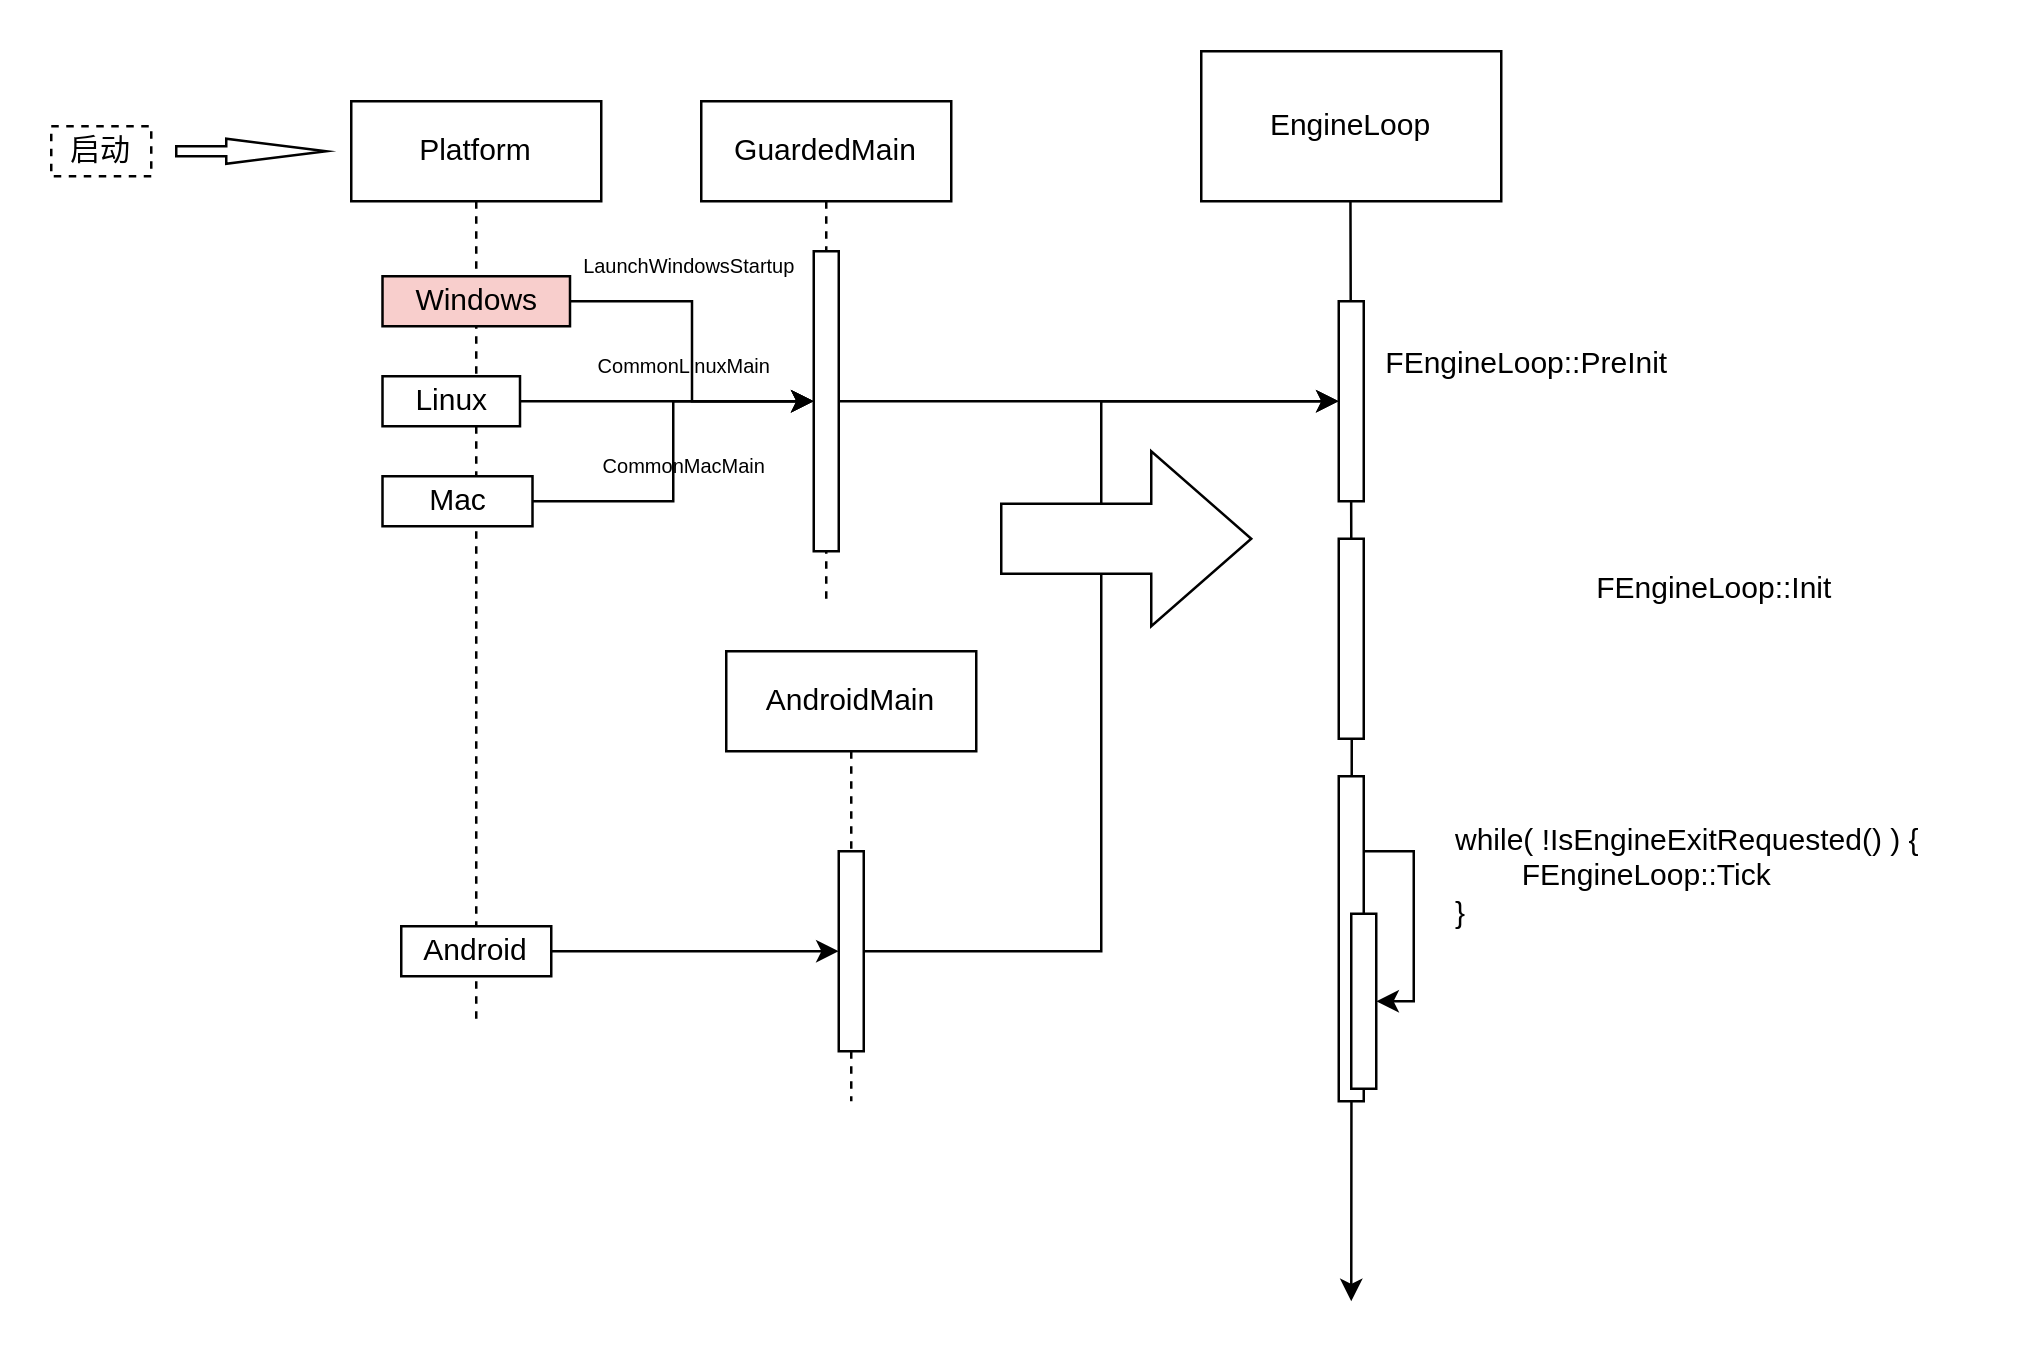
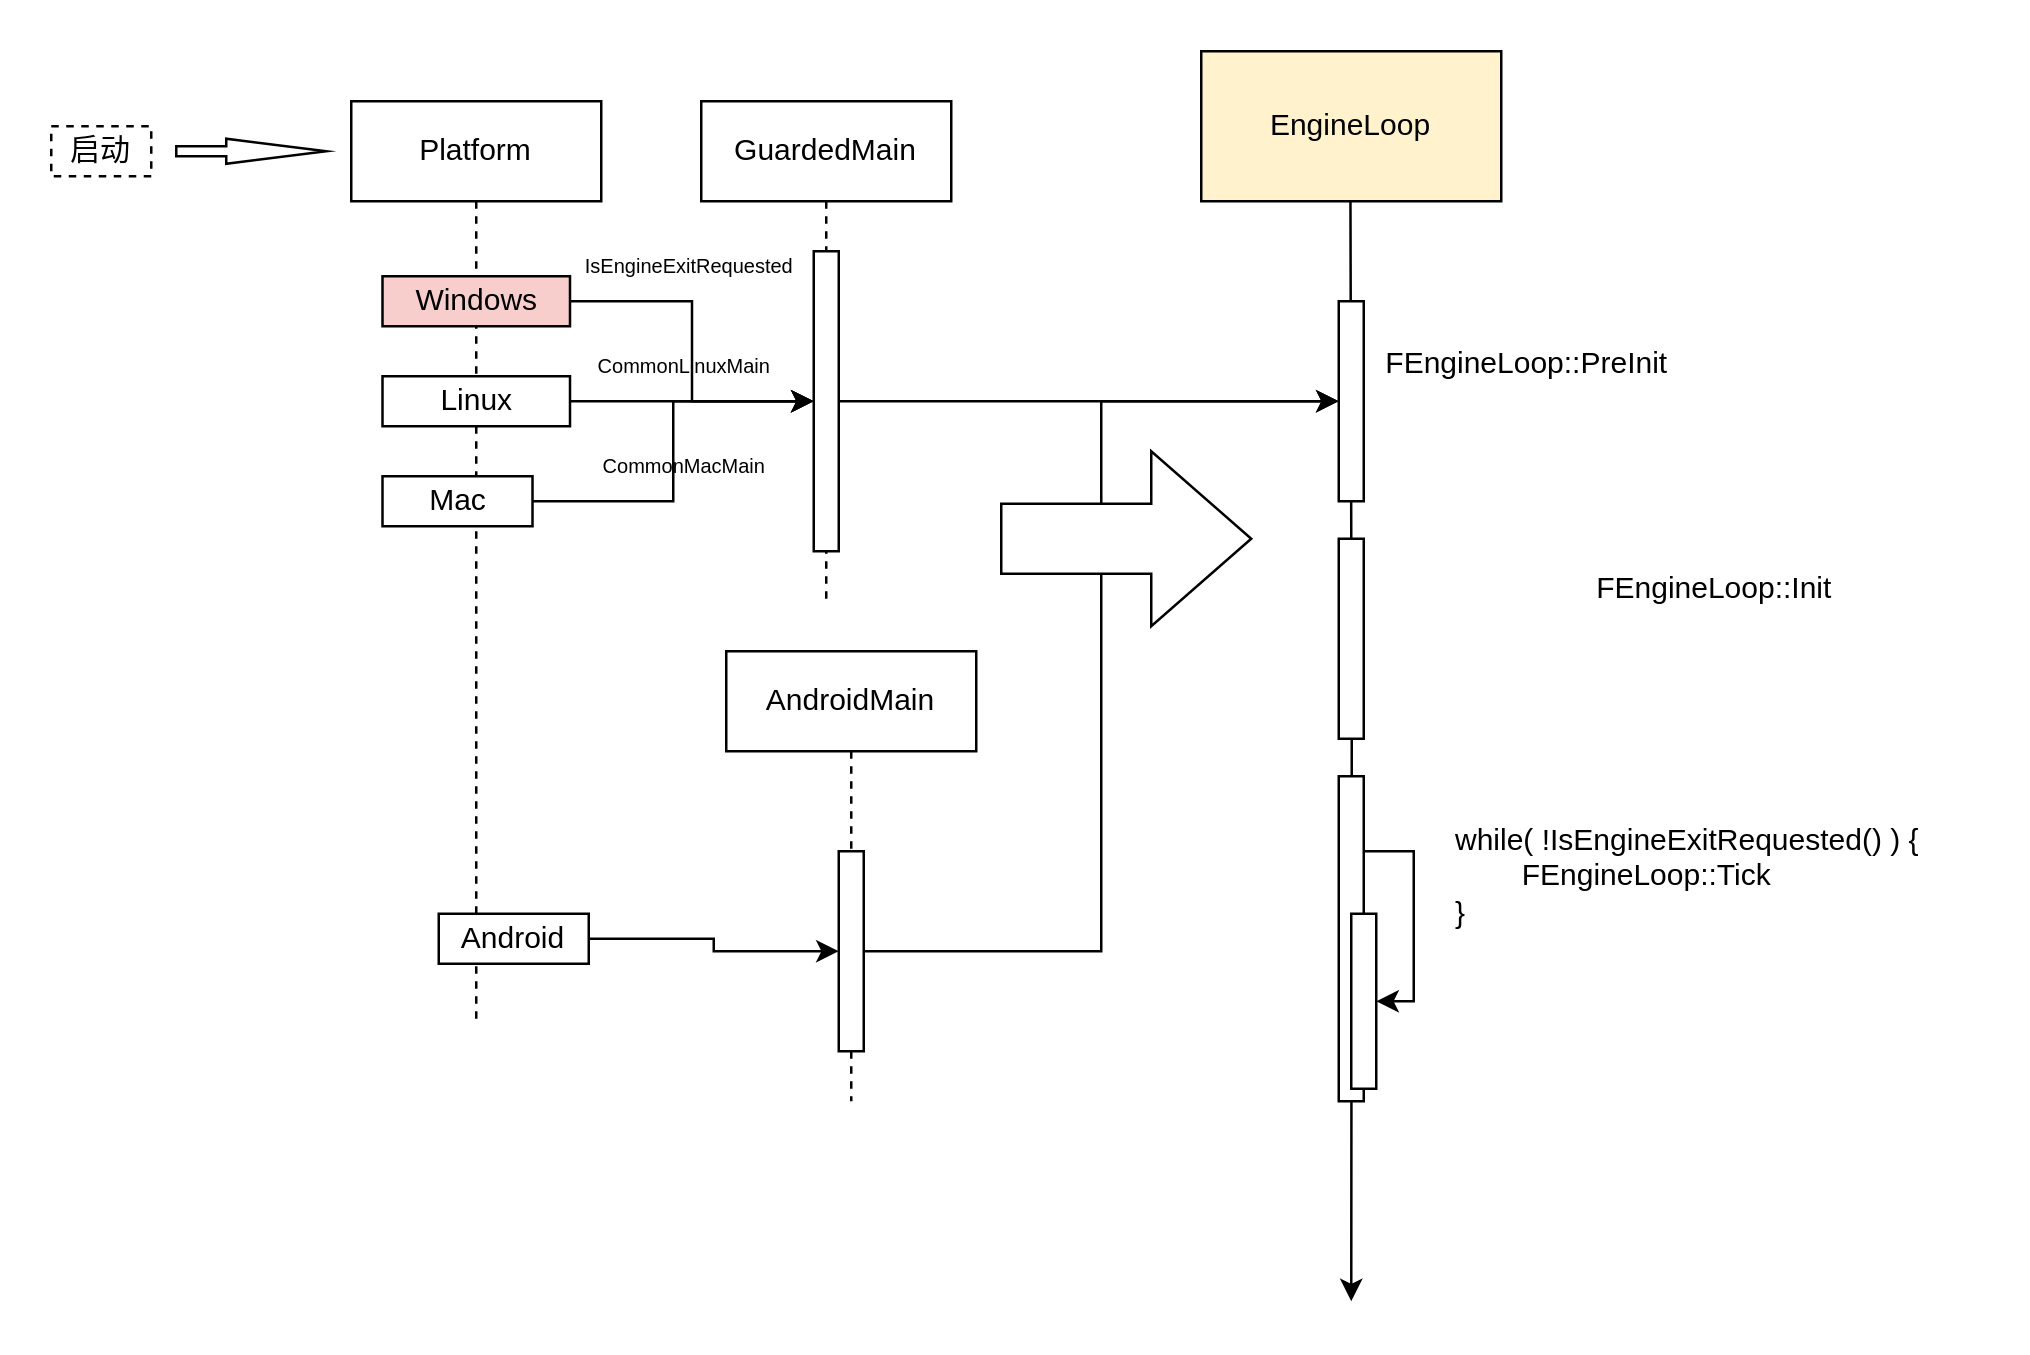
node "EngineLoop": fillcolor #ffffff -> #fff2cc
node "LaunchWindowsStartup": label "LaunchWindowsStartup" -> "IsEngineExitRequested"
node "Linux": size 138x50 -> 188x50
node "Android": moved (476, 951) -> (514, 939)
